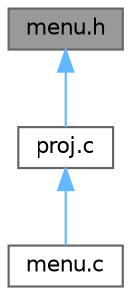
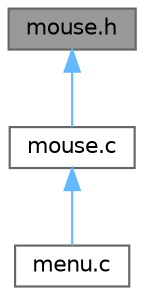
node "menu.h": label "menu.h" -> "mouse.h"
node "proj.c": label "proj.c" -> "mouse.c"
